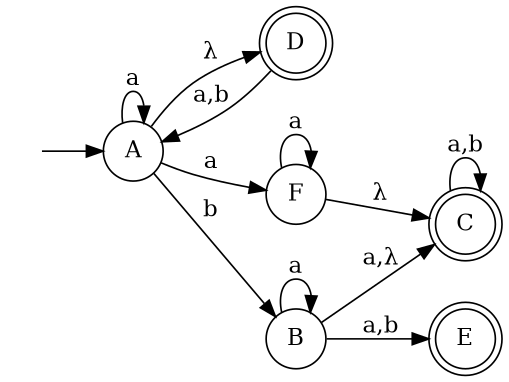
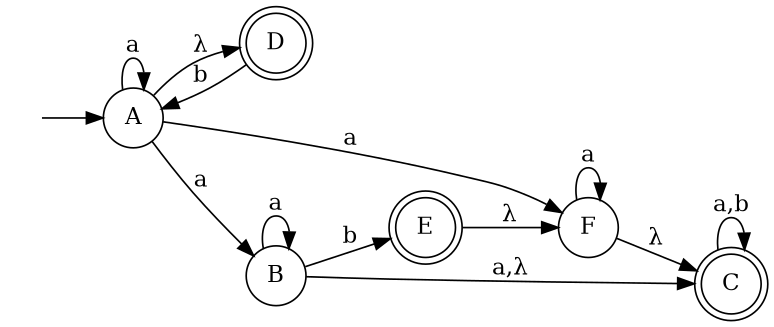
edge "D" -> "A": label "a,b" -> "b"
edge "A" -> "B": label "b" -> "a"
edge "E" -> "F": added, label "λ"
edge "B" -> "E": label "a,b" -> "b"
